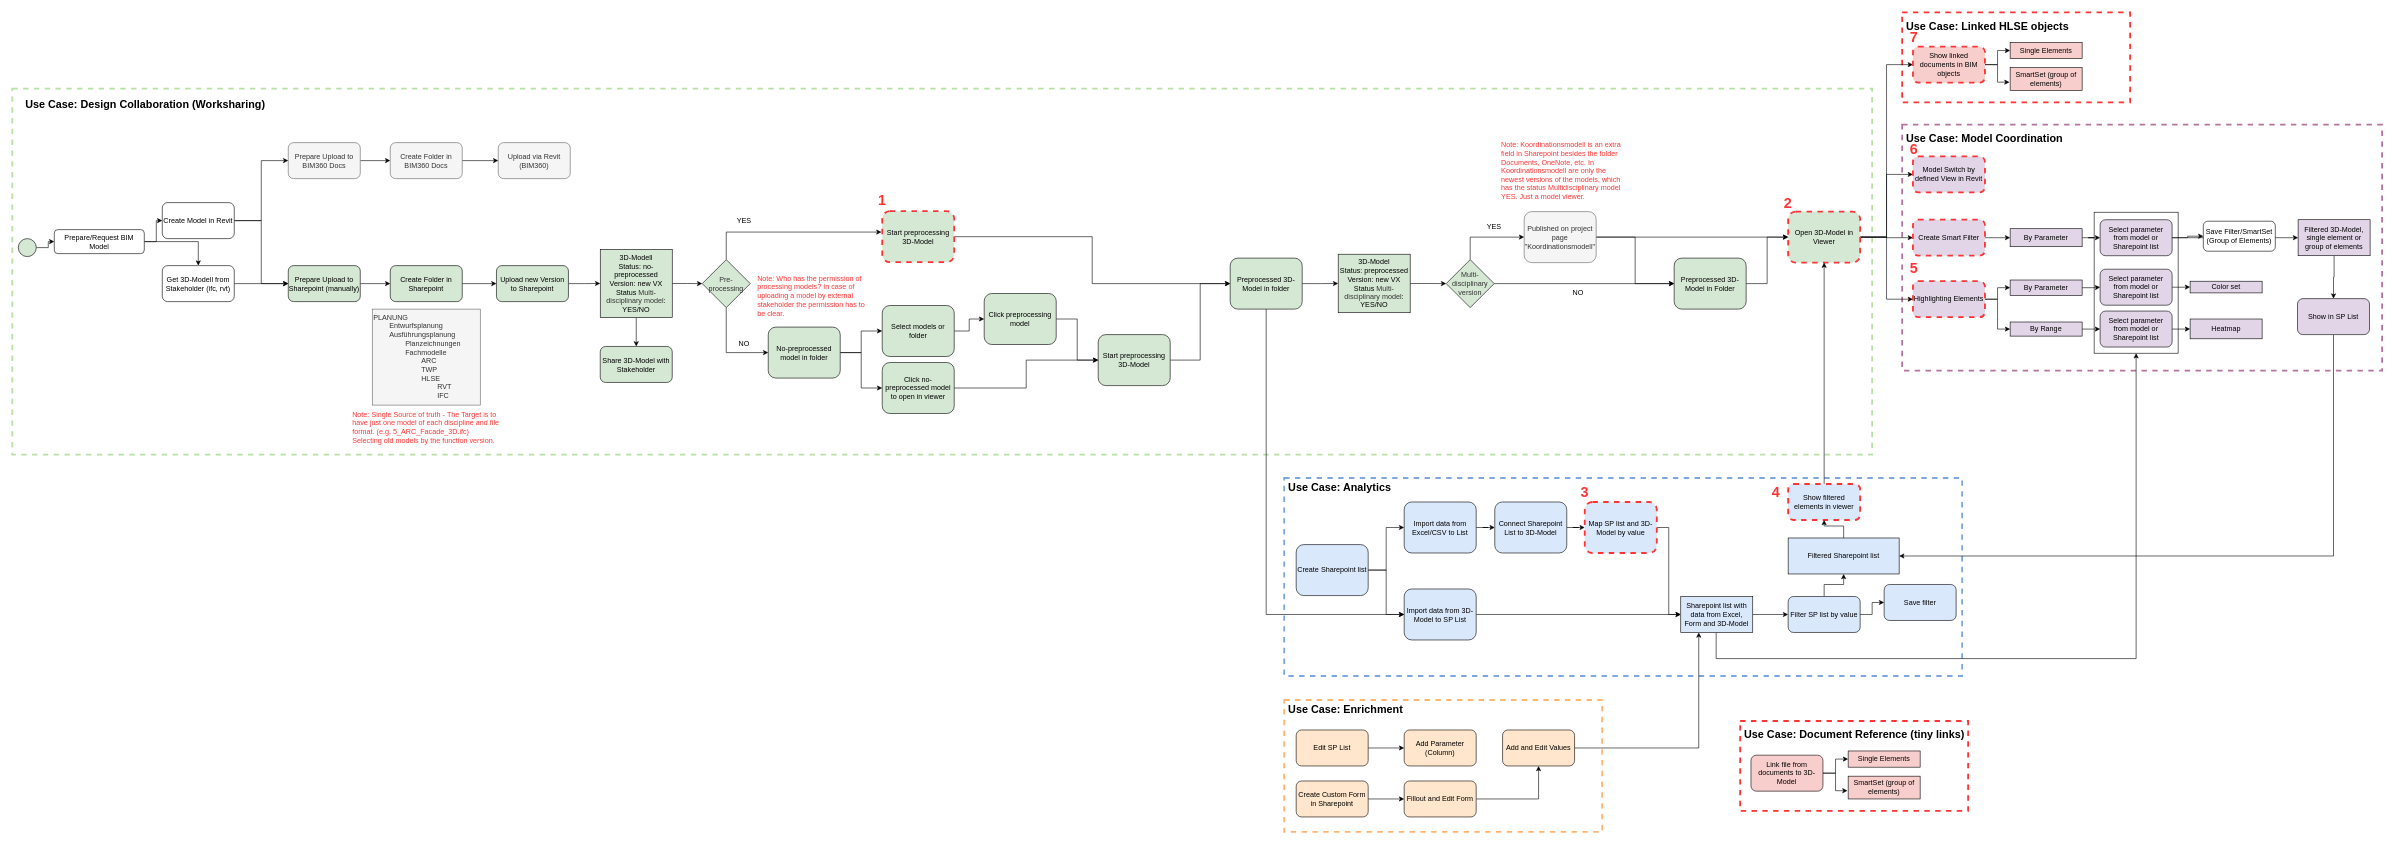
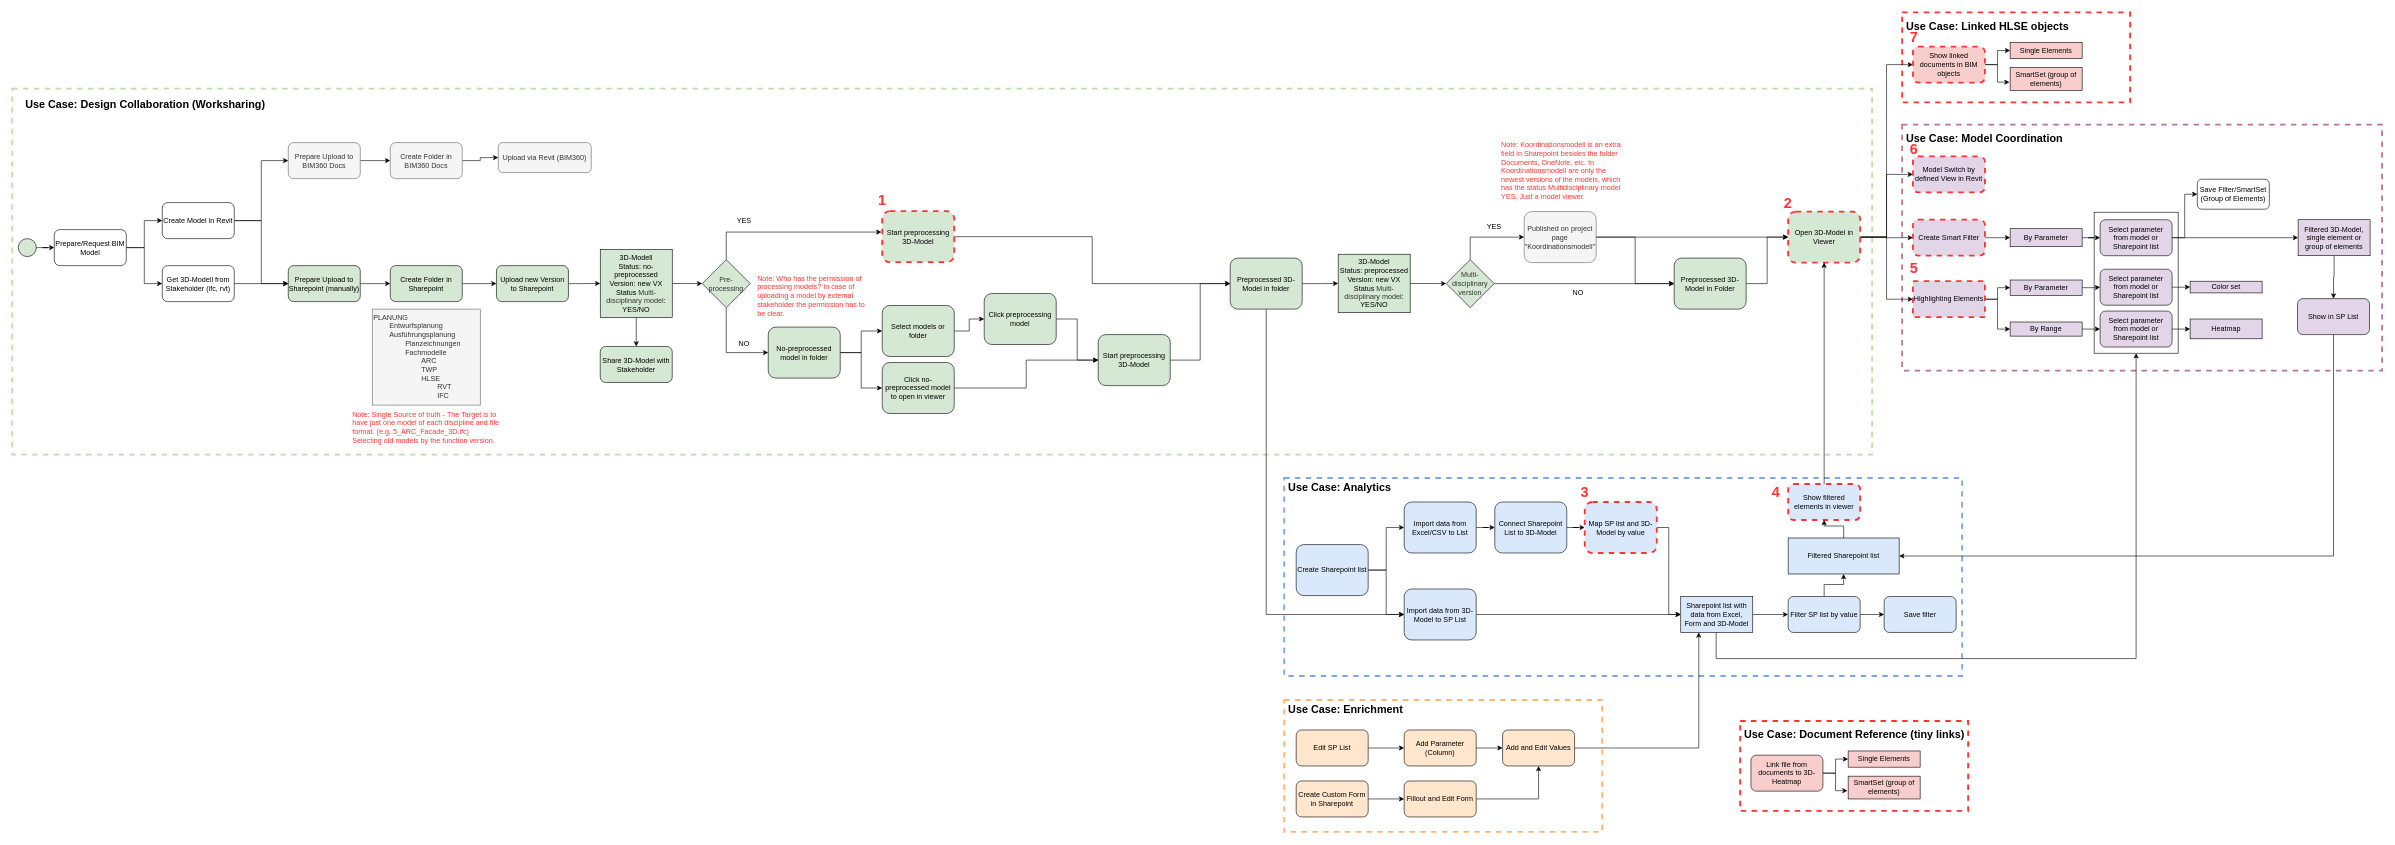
node "Upload via Revit (BIM360)": size 72x36 -> 93x30
node "Save Filter/SmartSet (Group of Elements)": moved (2240, 236) -> (2234, 194)
node "Prepare/Request BIM Model": size 90x24 -> 72x36
node "Highlighting Elements": shape rounded rectangle -> rectangle
node "Save filter": moved (1920, 602) -> (1920, 614)
edge "Add Parameter (Column)" -> "Add and Edit Values": added
node "Link file from documents to 3D-Model": label "Link file from documents to 3D-Model" -> "Link file from documents to 3D-Heatmap"
